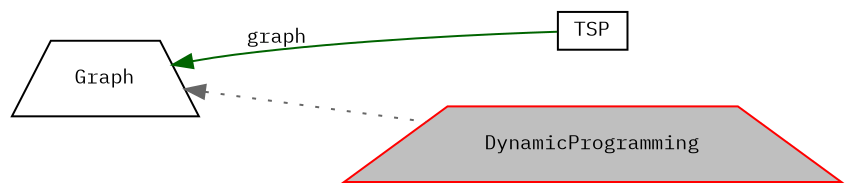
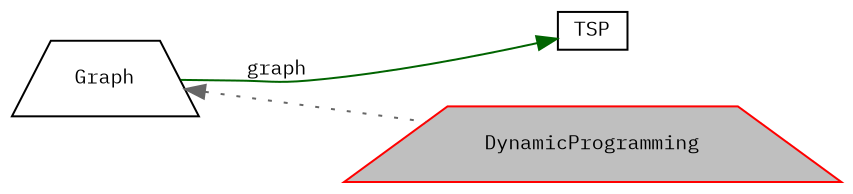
edge "TSP" -> "Graph": reversed
